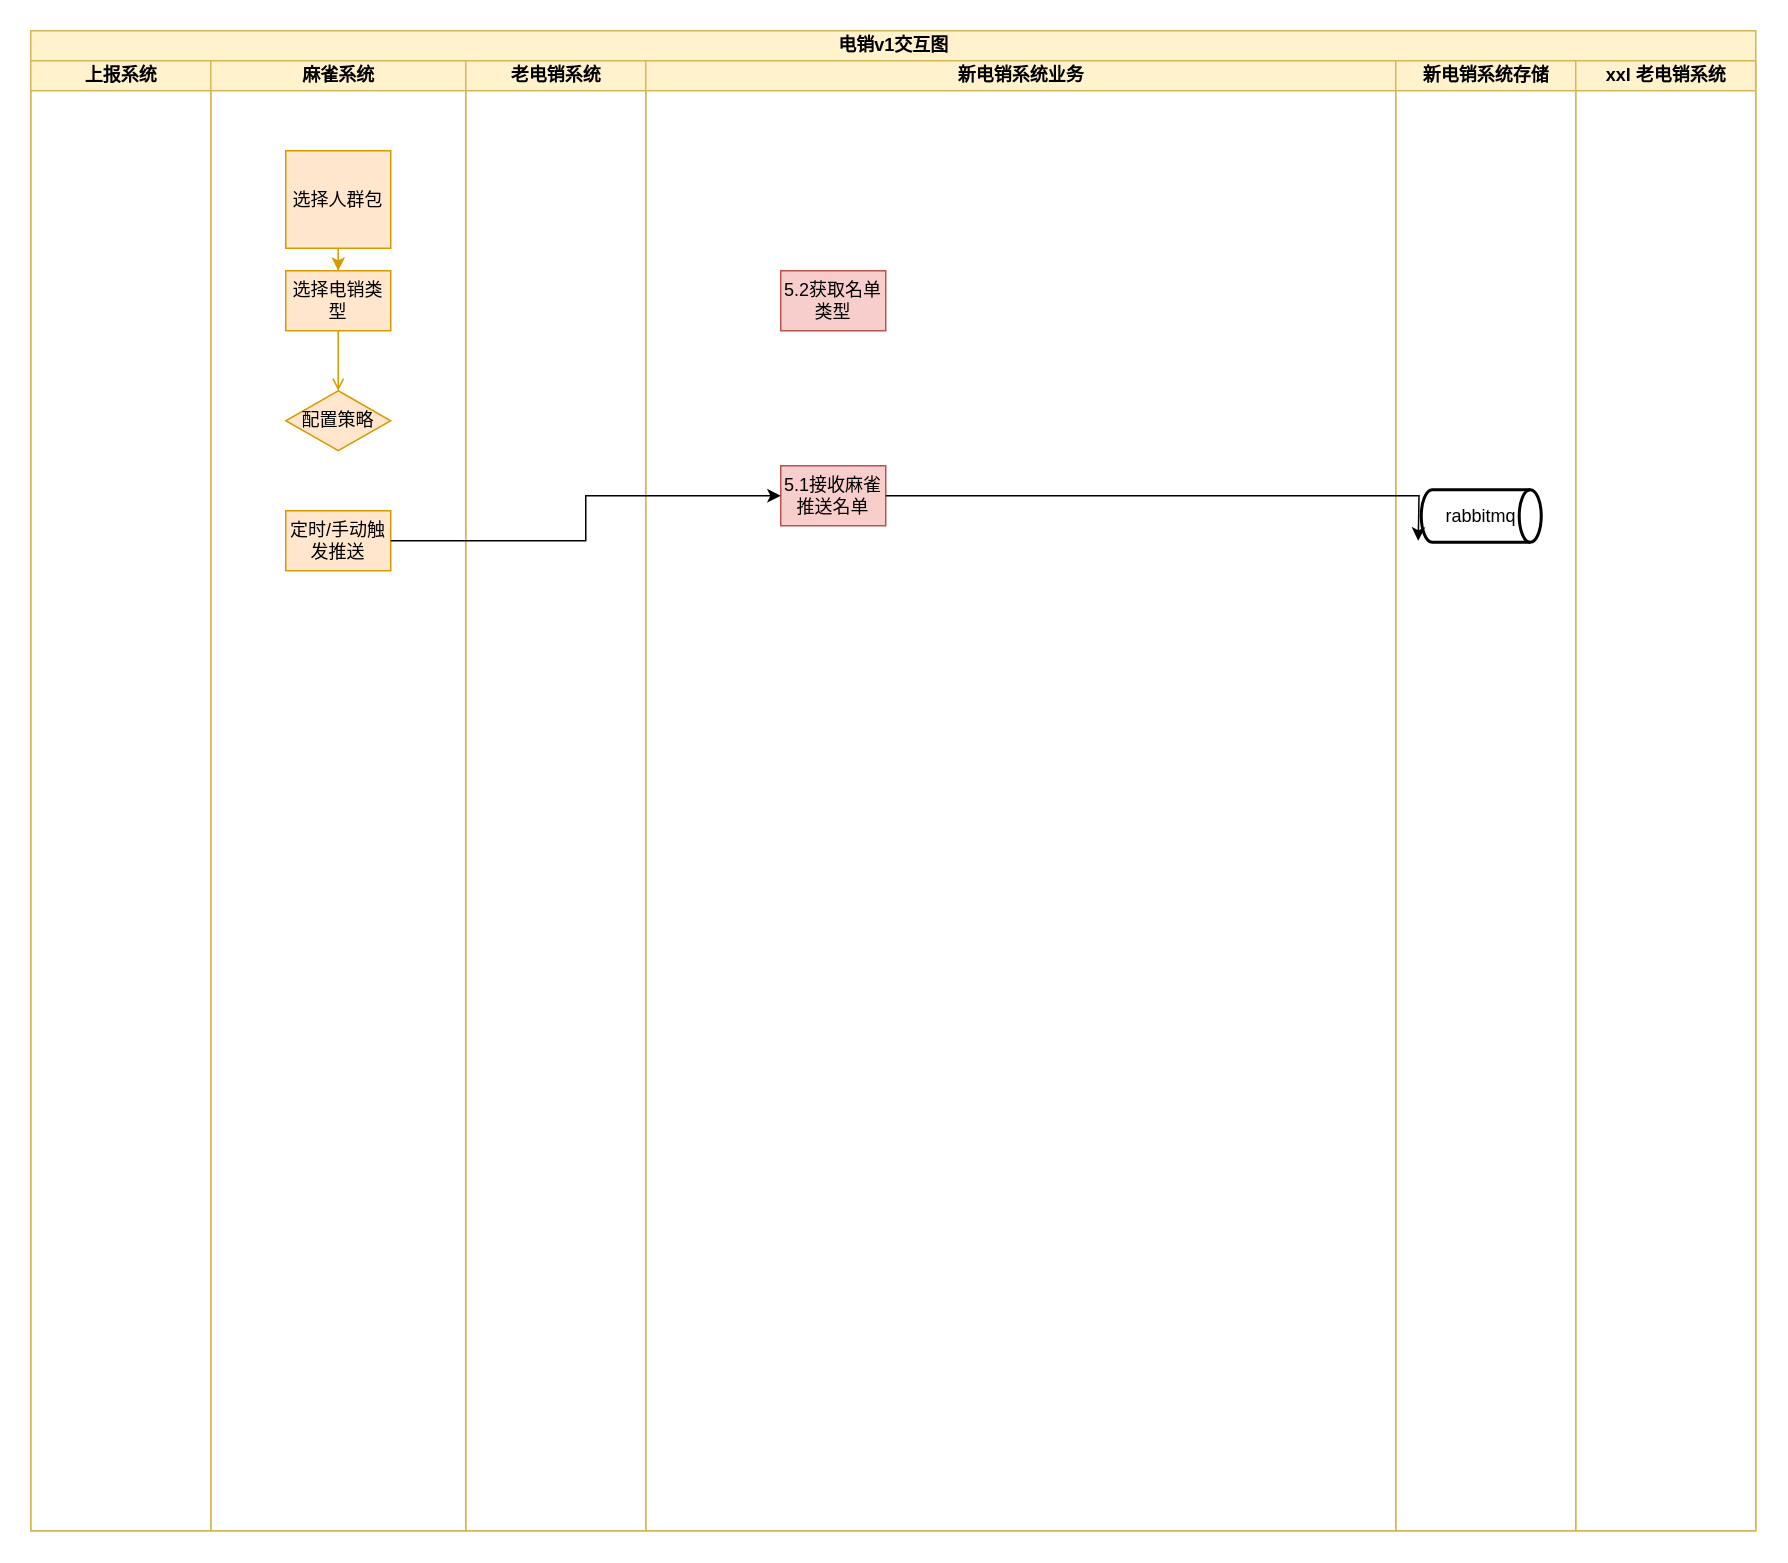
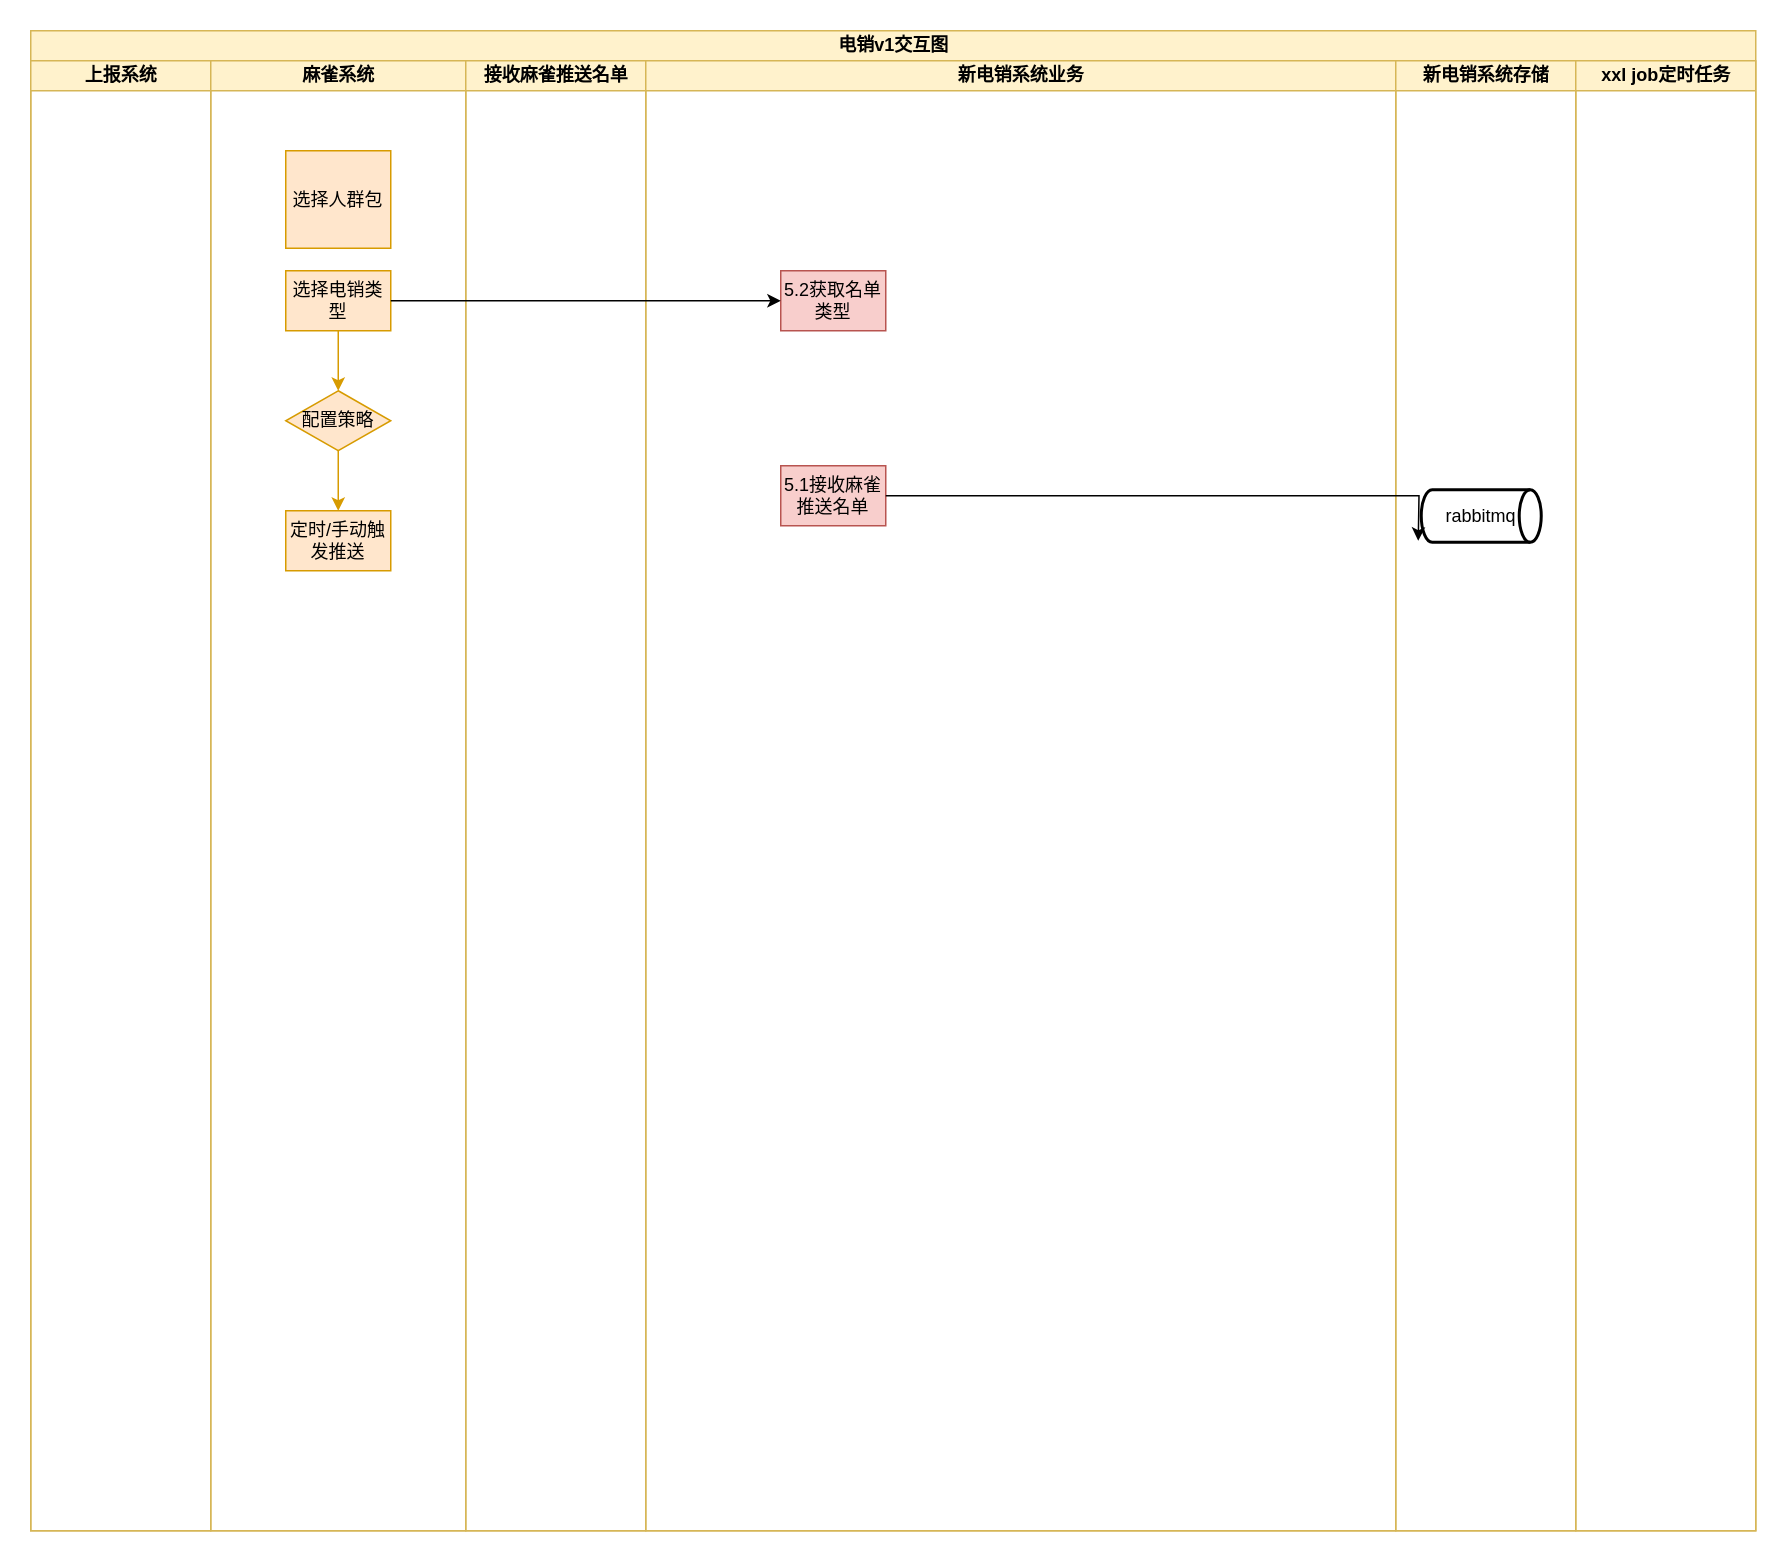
node "老电销系统": label "老电销系统" -> "接收麻雀推送名单"
node "xxl 老电销系统": label "xxl 老电销系统" -> "xxl job定时任务"
edge "选择人群包" -> "选择电销类型": removed
edge "选择电销类型" -> "5.2获取名单类型": added
edge "选择电销类型" -> "配置策略": arrowhead open -> classic
edge "配置策略" -> "定时/手动触发推送": added
edge "定时/手动触发推送" -> "5.1接收麻雀推送名单": removed
